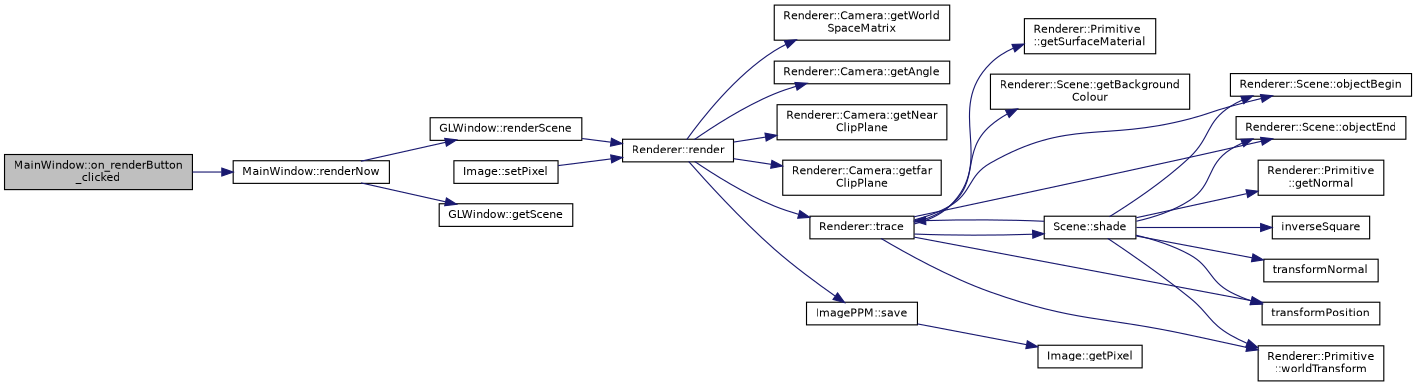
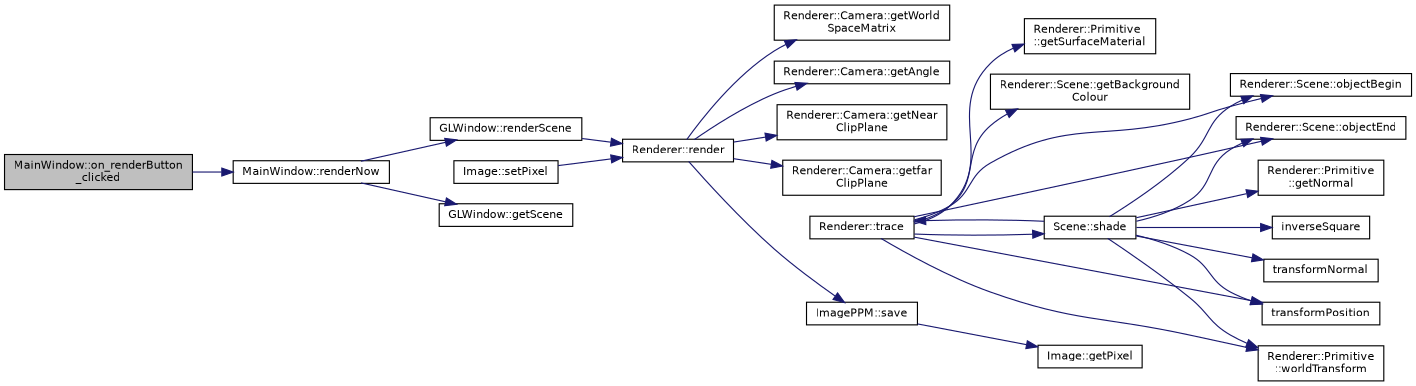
edge "Renderer::render" -> "Renderer::trace": removed
